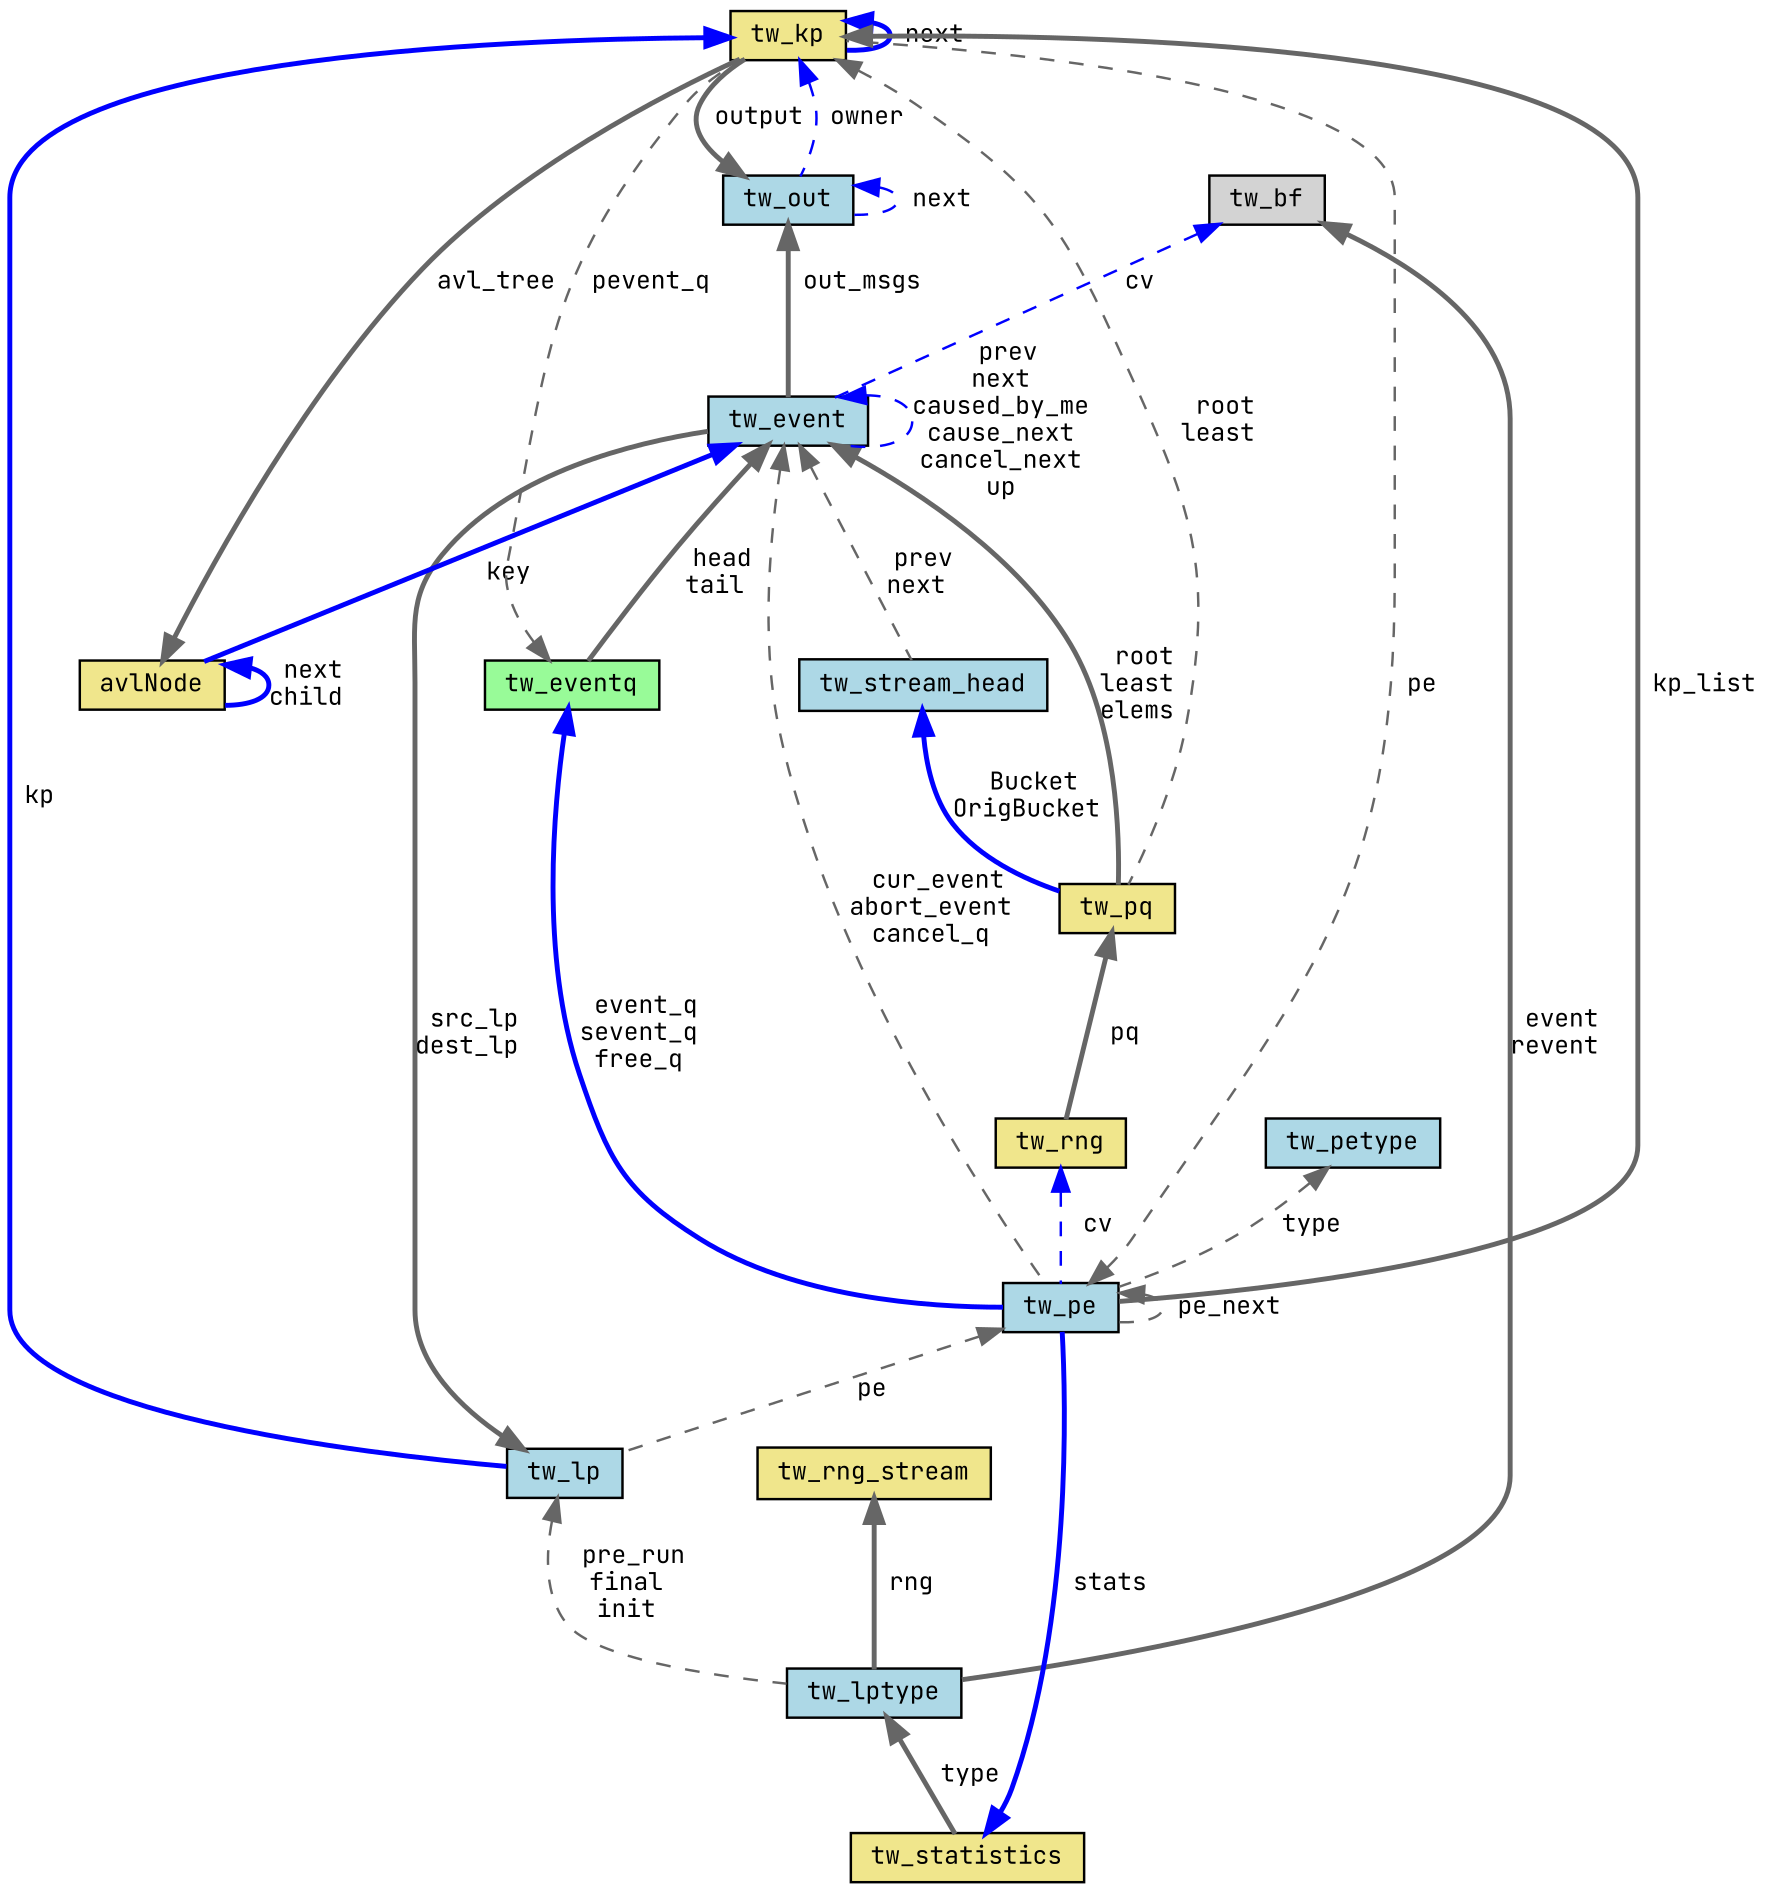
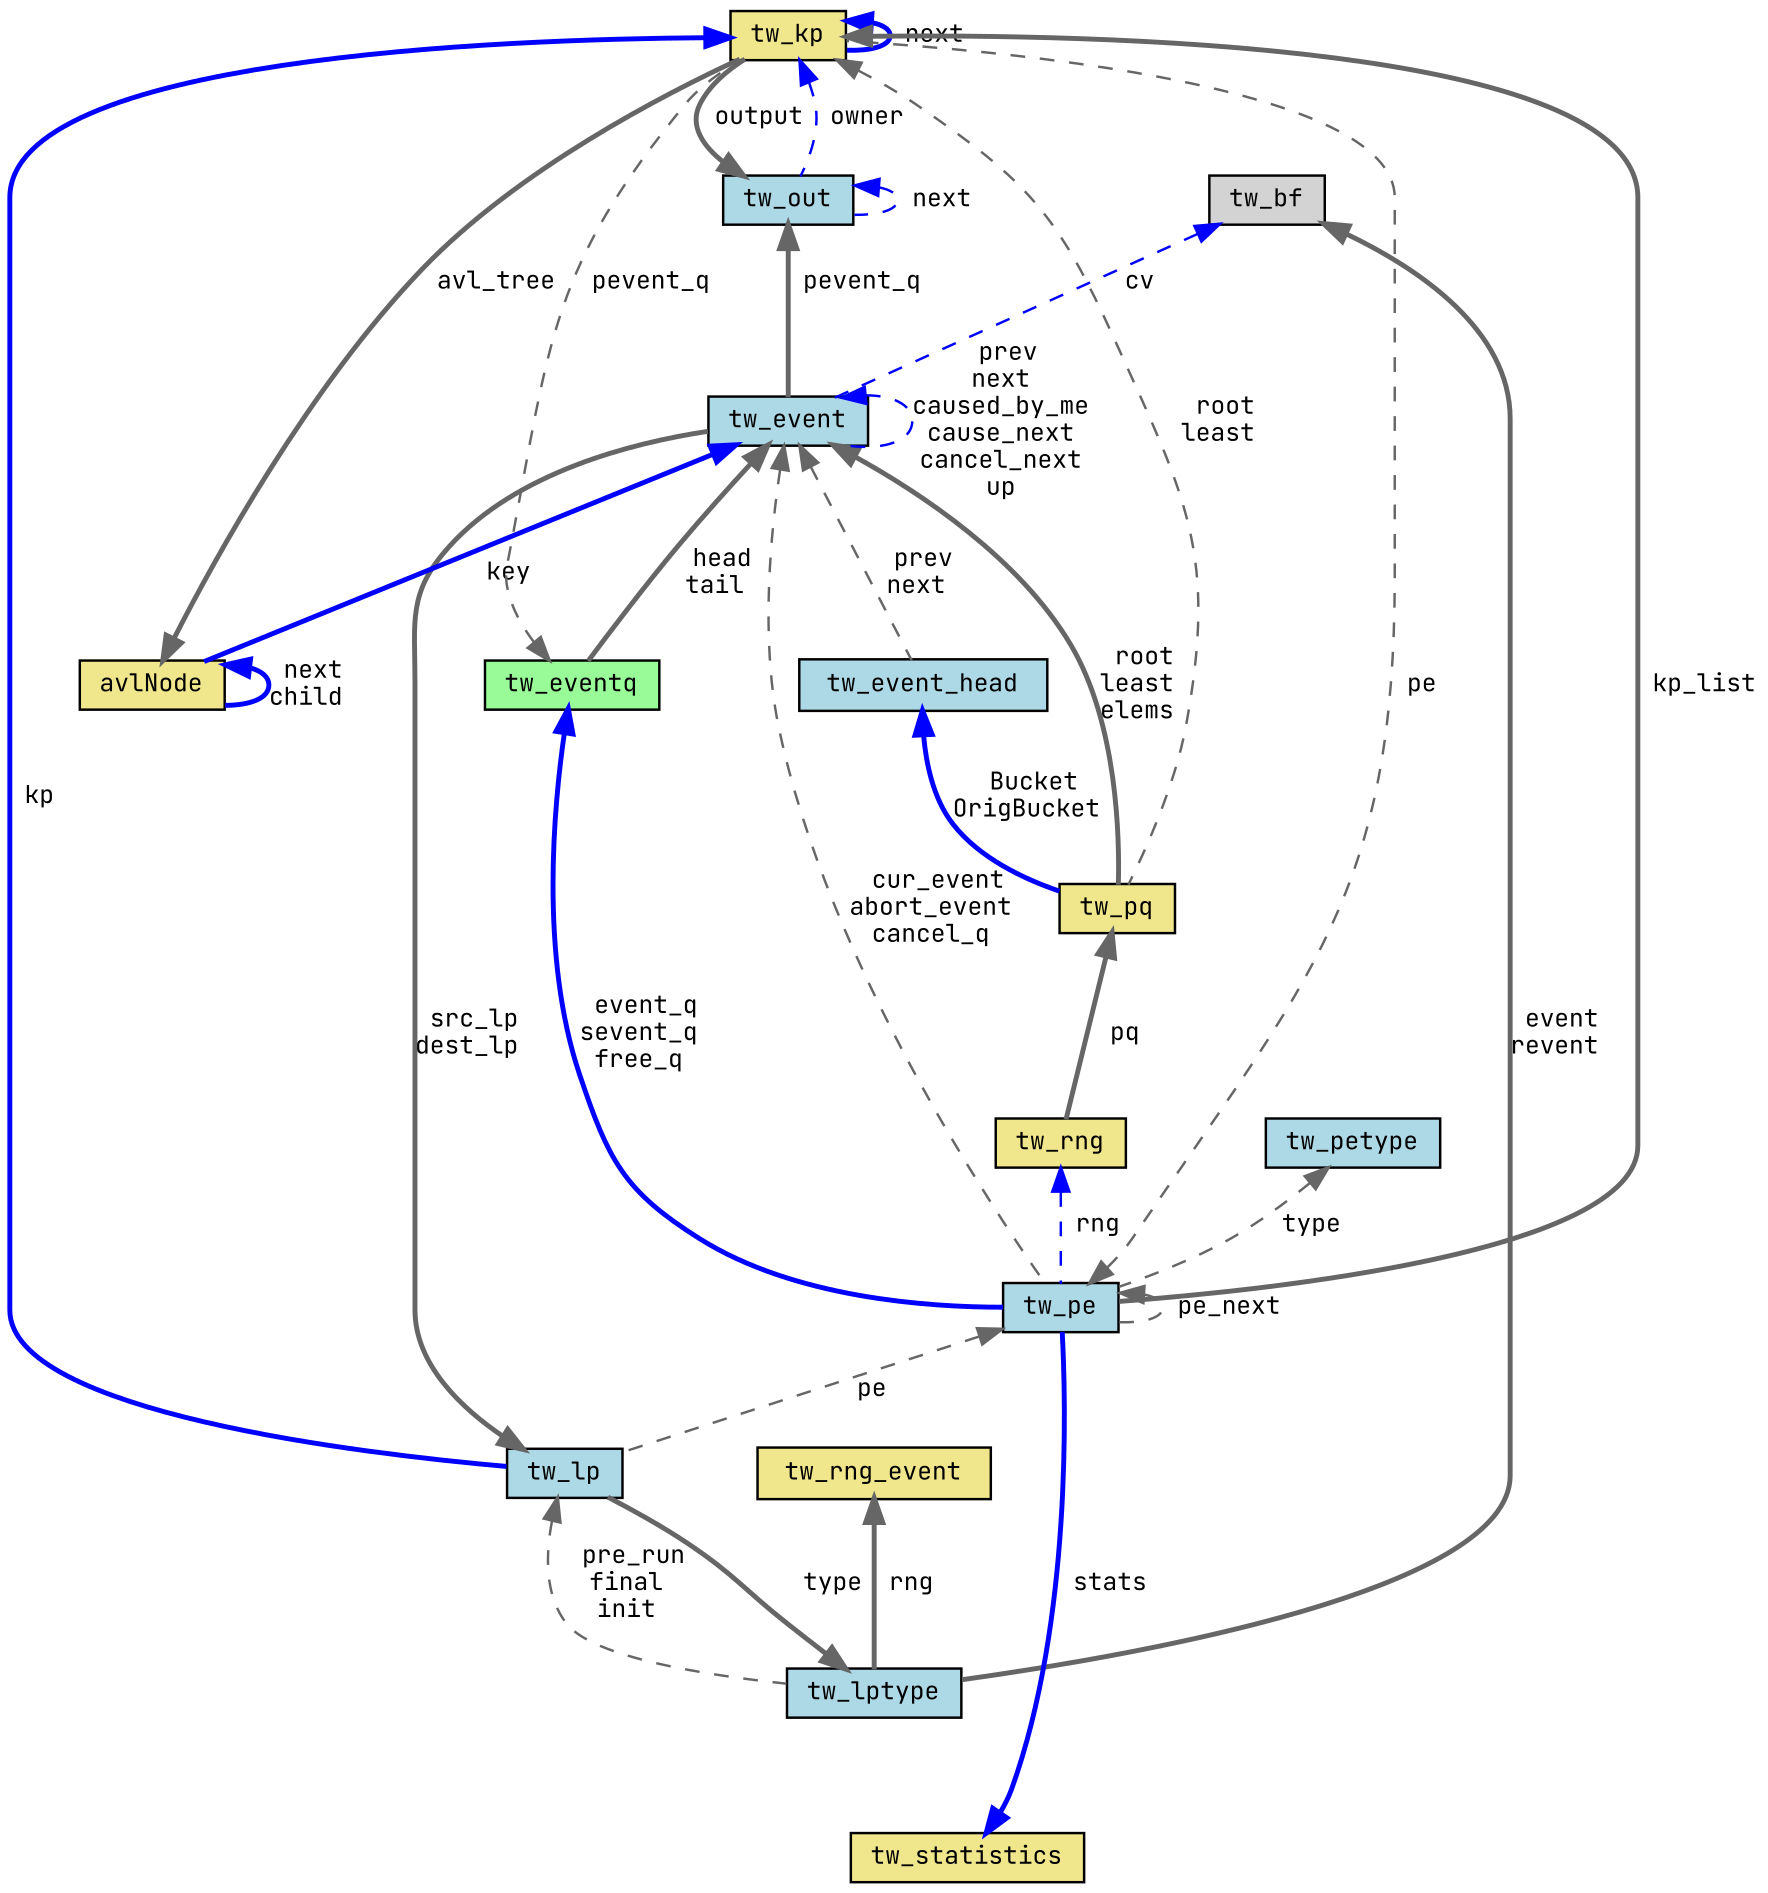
edge "tw_event" -> "tw_out": label " out_msgs" -> " pevent_q"
node "tw_stream_head": label "tw_stream_head" -> "tw_event_head"
edge "tw_pe" -> "tw_rng": label " cv" -> " rng"
node "tw_rng_stream": label "tw_rng_stream" -> "tw_rng_event"
edge "tw_statistics" -> "tw_lptype": now "tw_lp" -> "tw_lptype"
